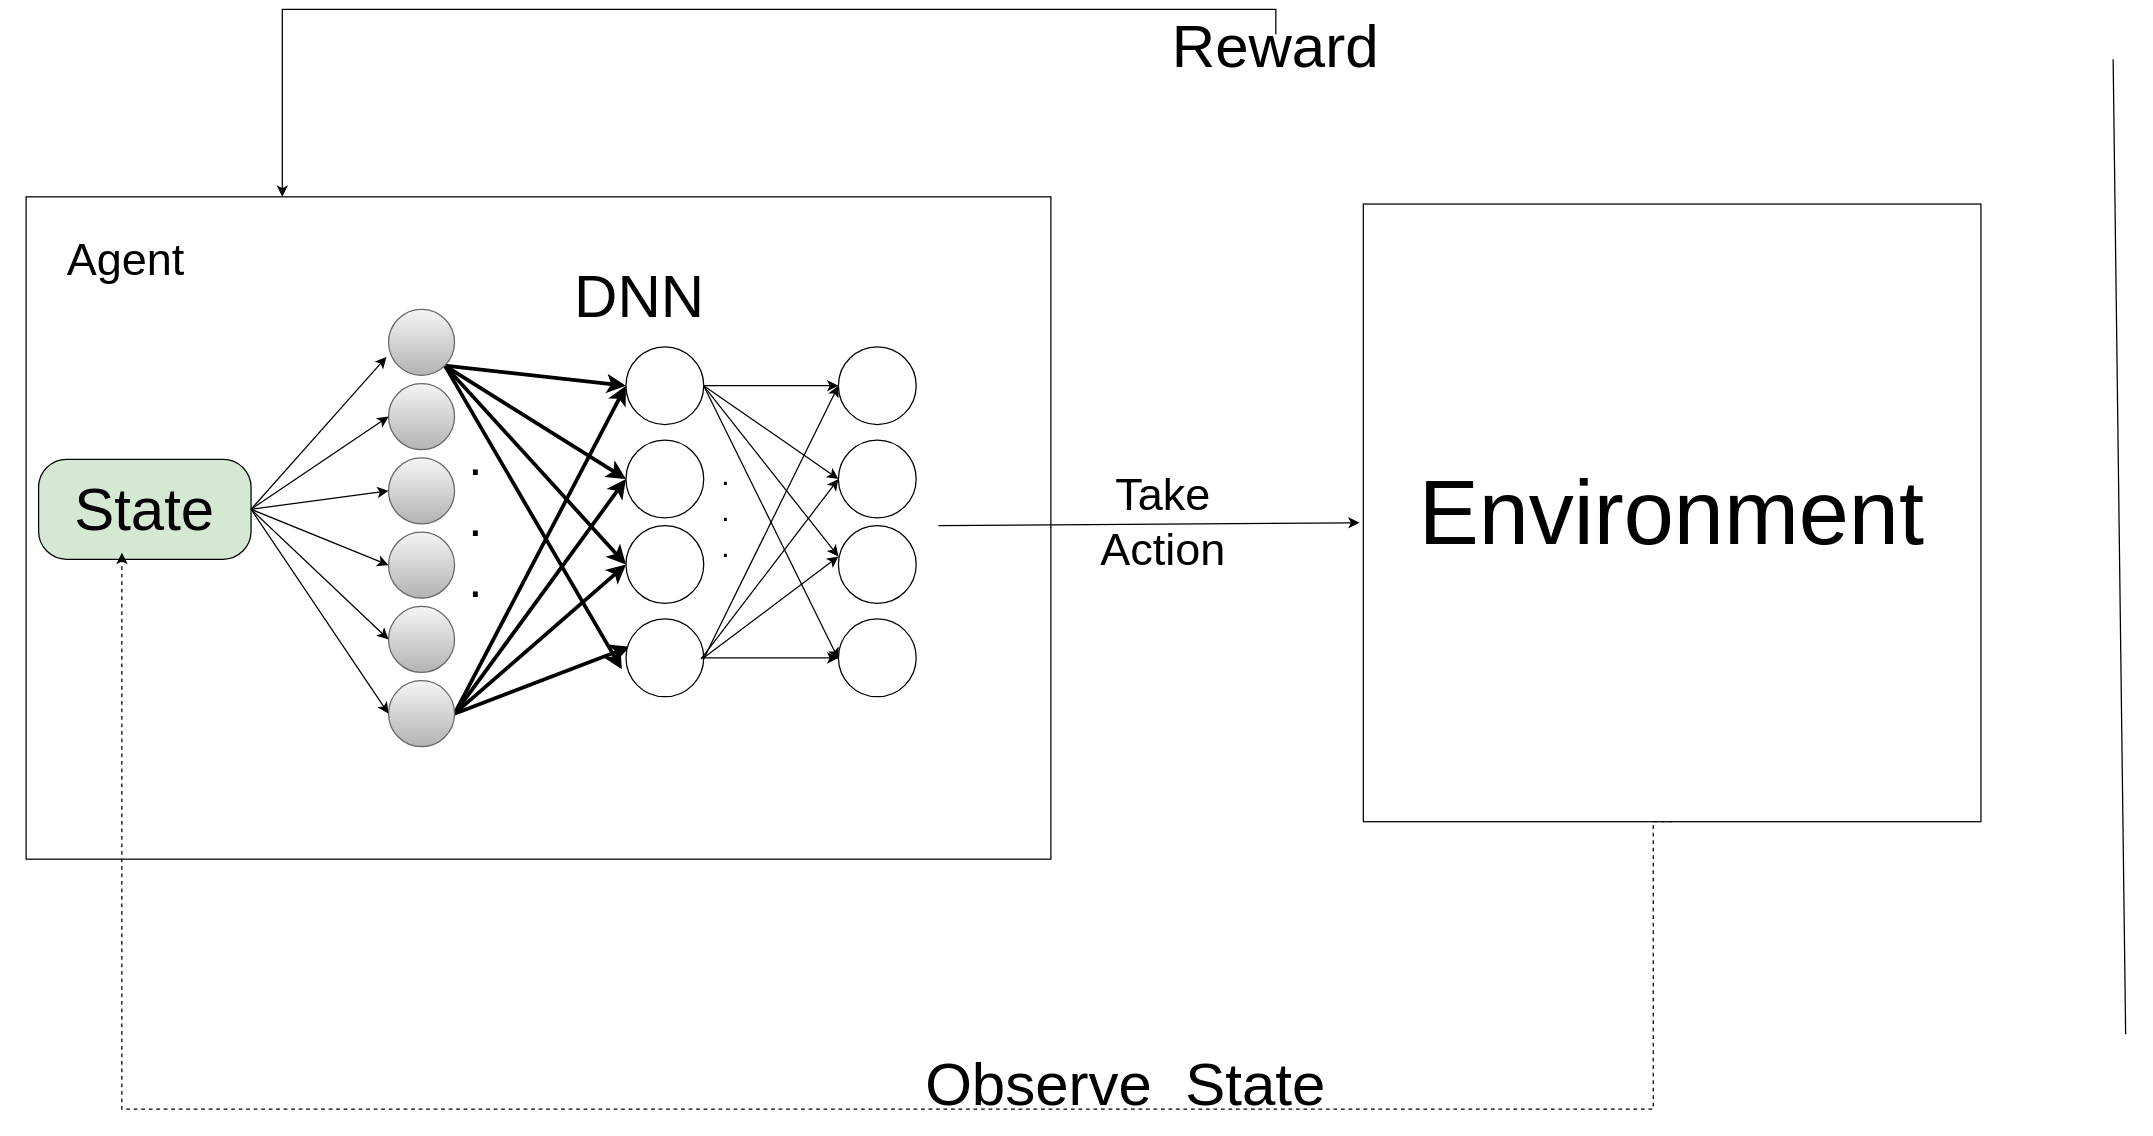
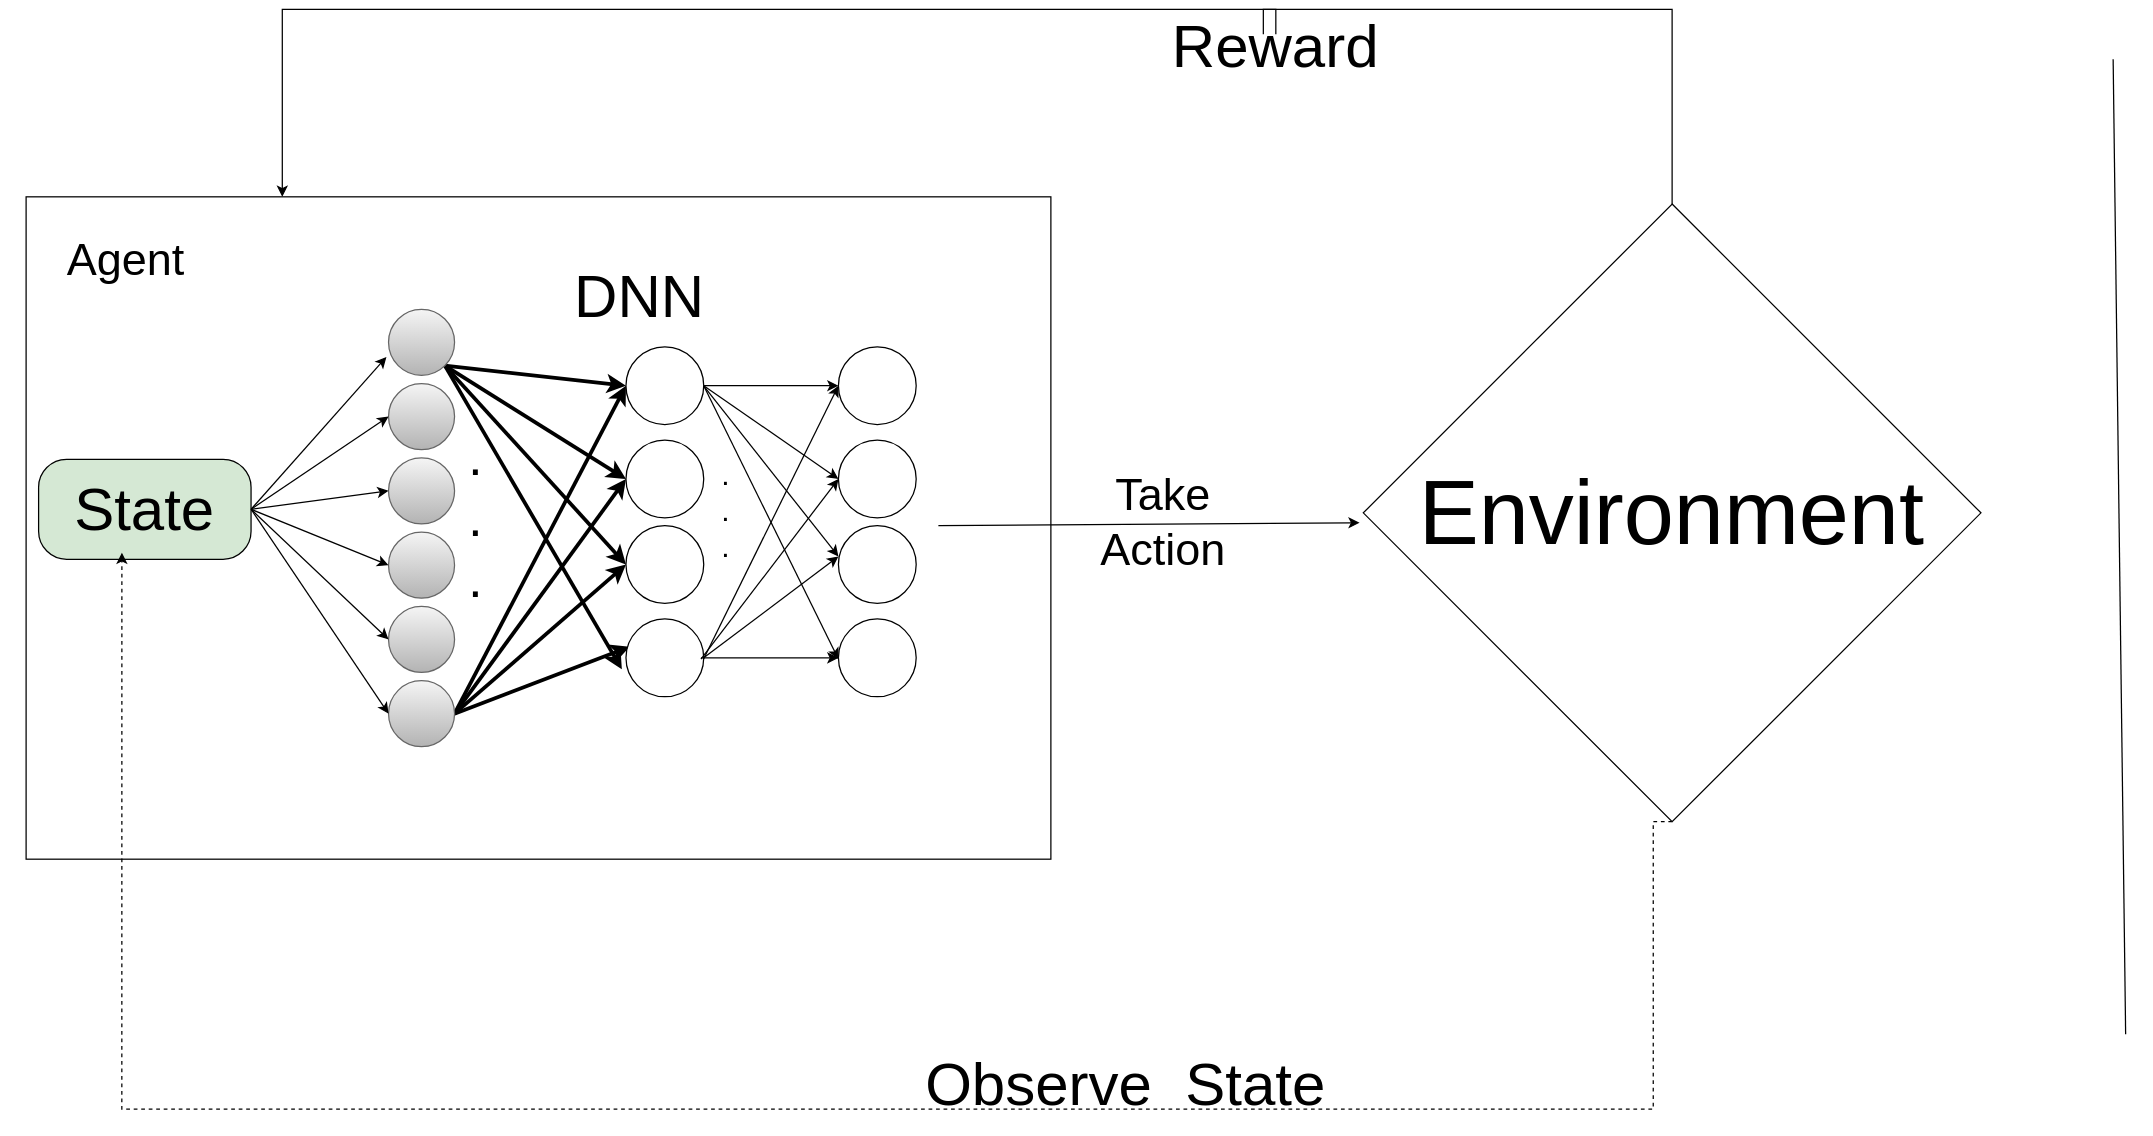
edge "Reward" -- "Environment": added
node "Environment": shape rectangle -> diamond
